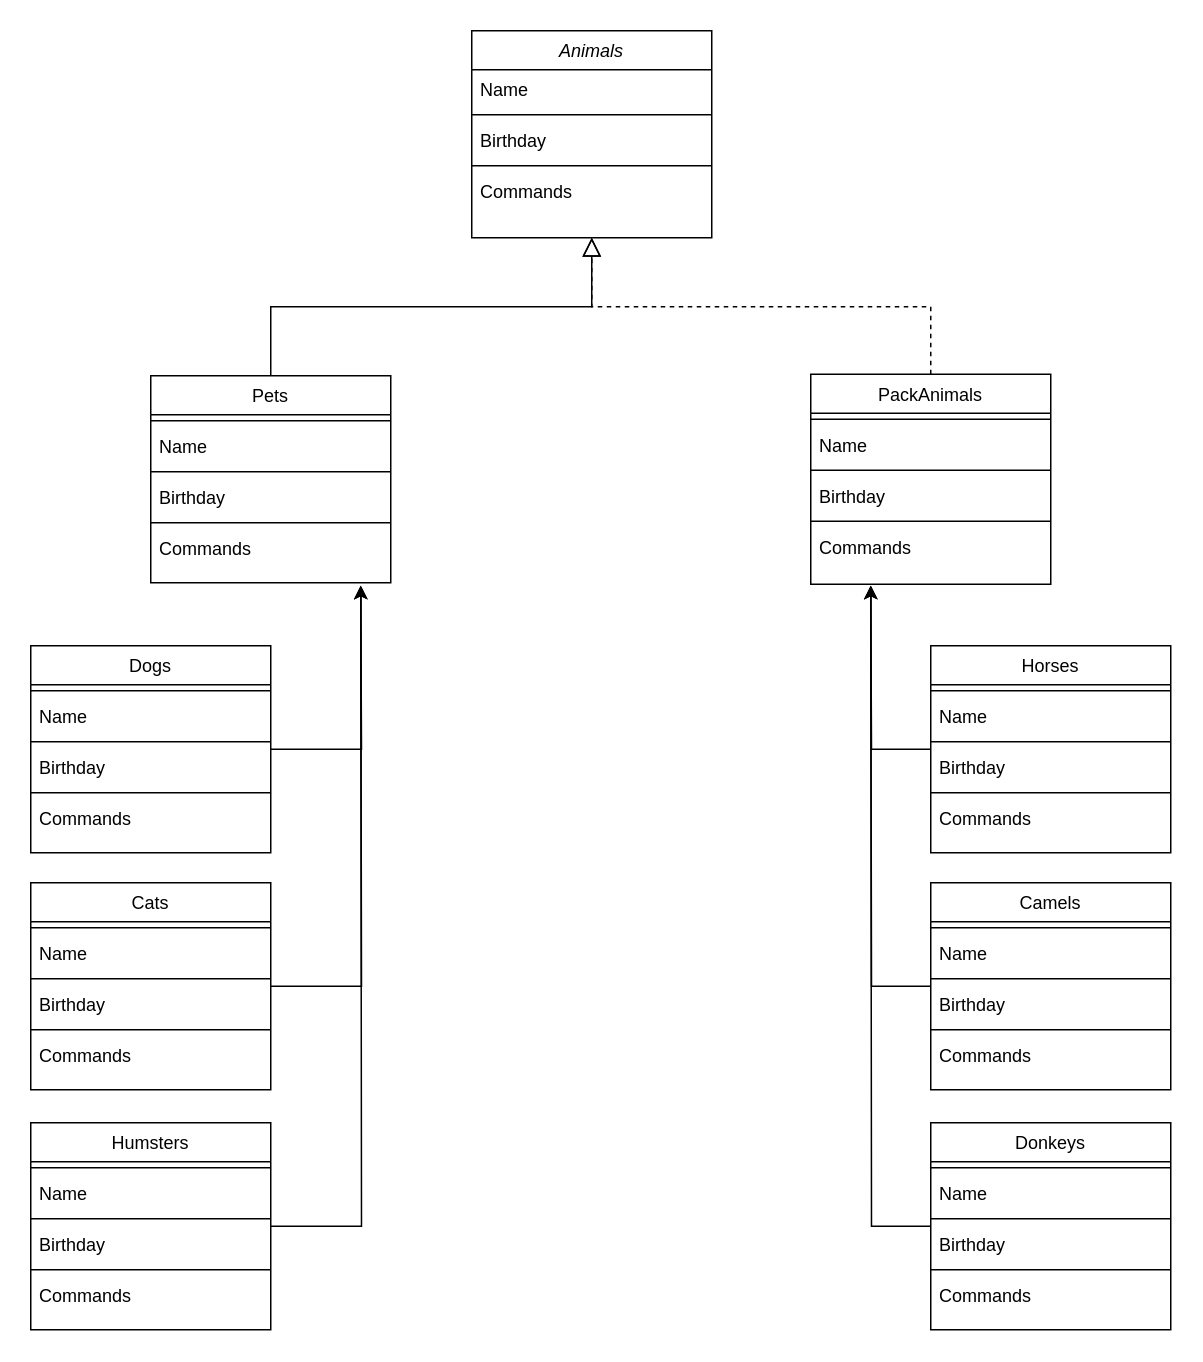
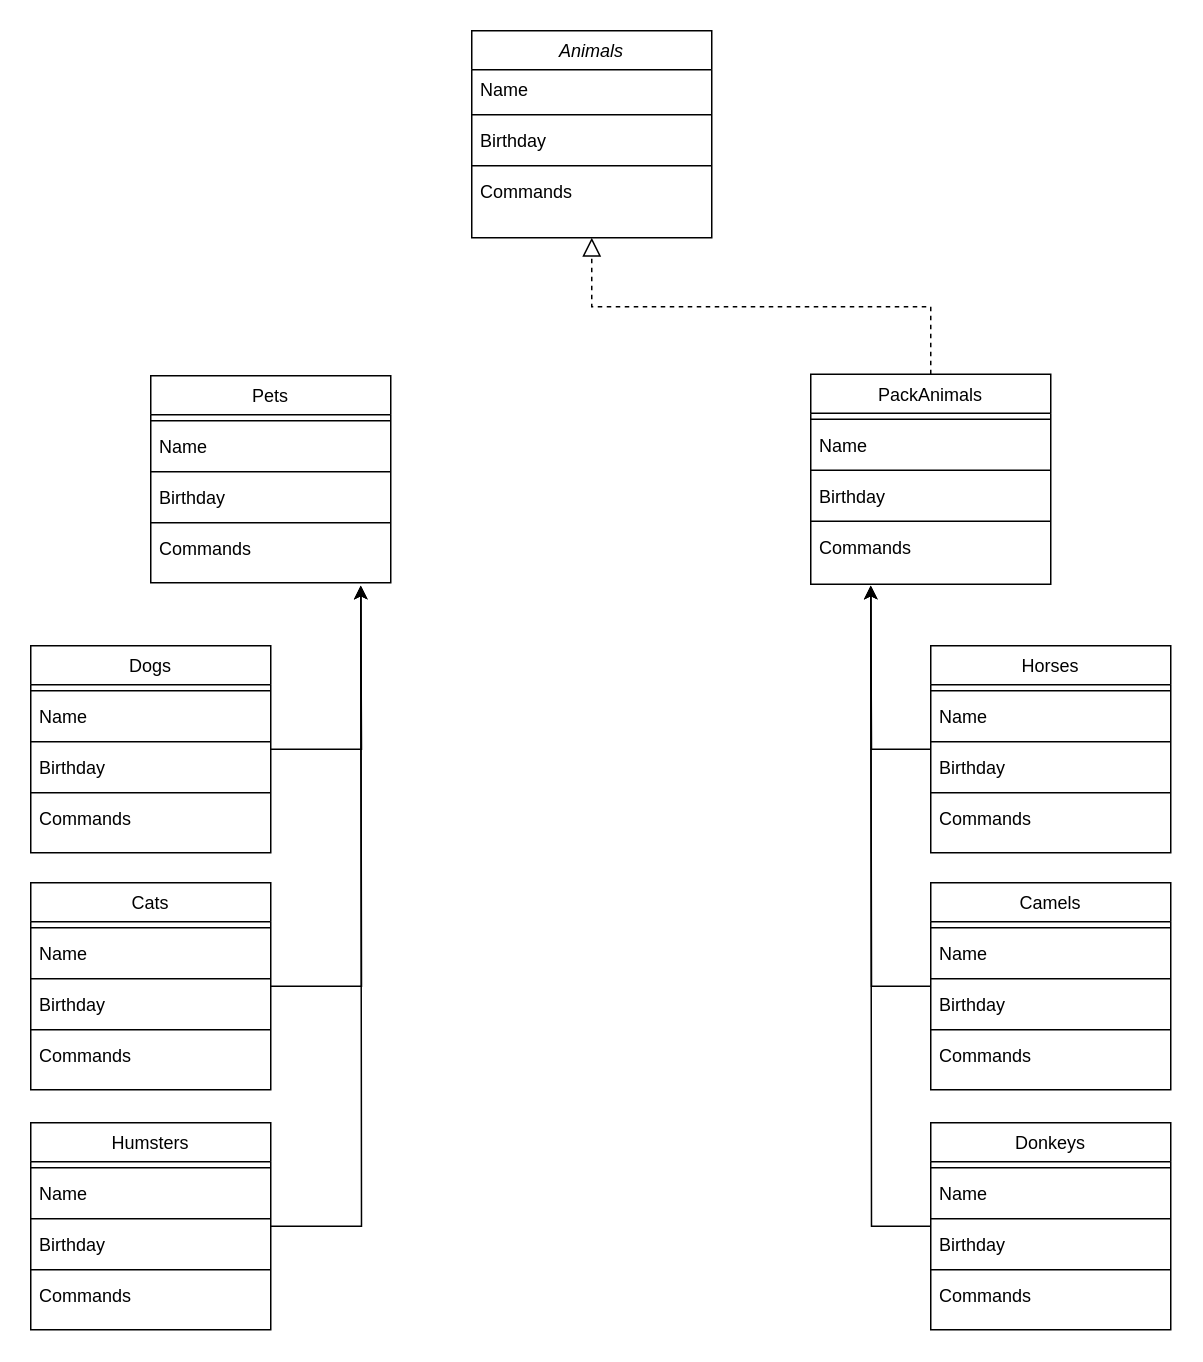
edge "Pets" -> "Animals": removed
